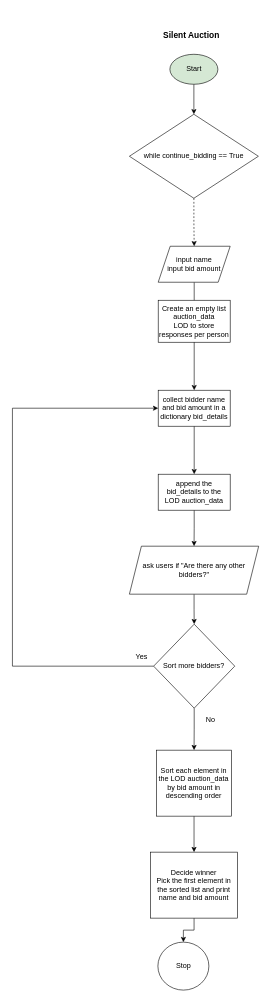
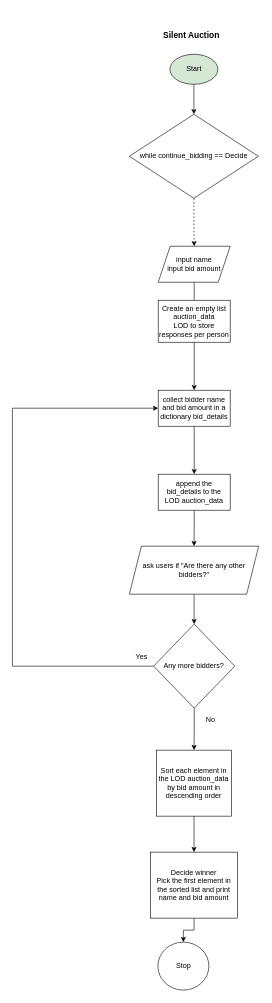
node "while continue_bidding == True": label "while continue_bidding == True" -> "while continue_bidding == Decide"
node "Sort more bidders?": label "Sort more bidders?" -> "Any more bidders?"
